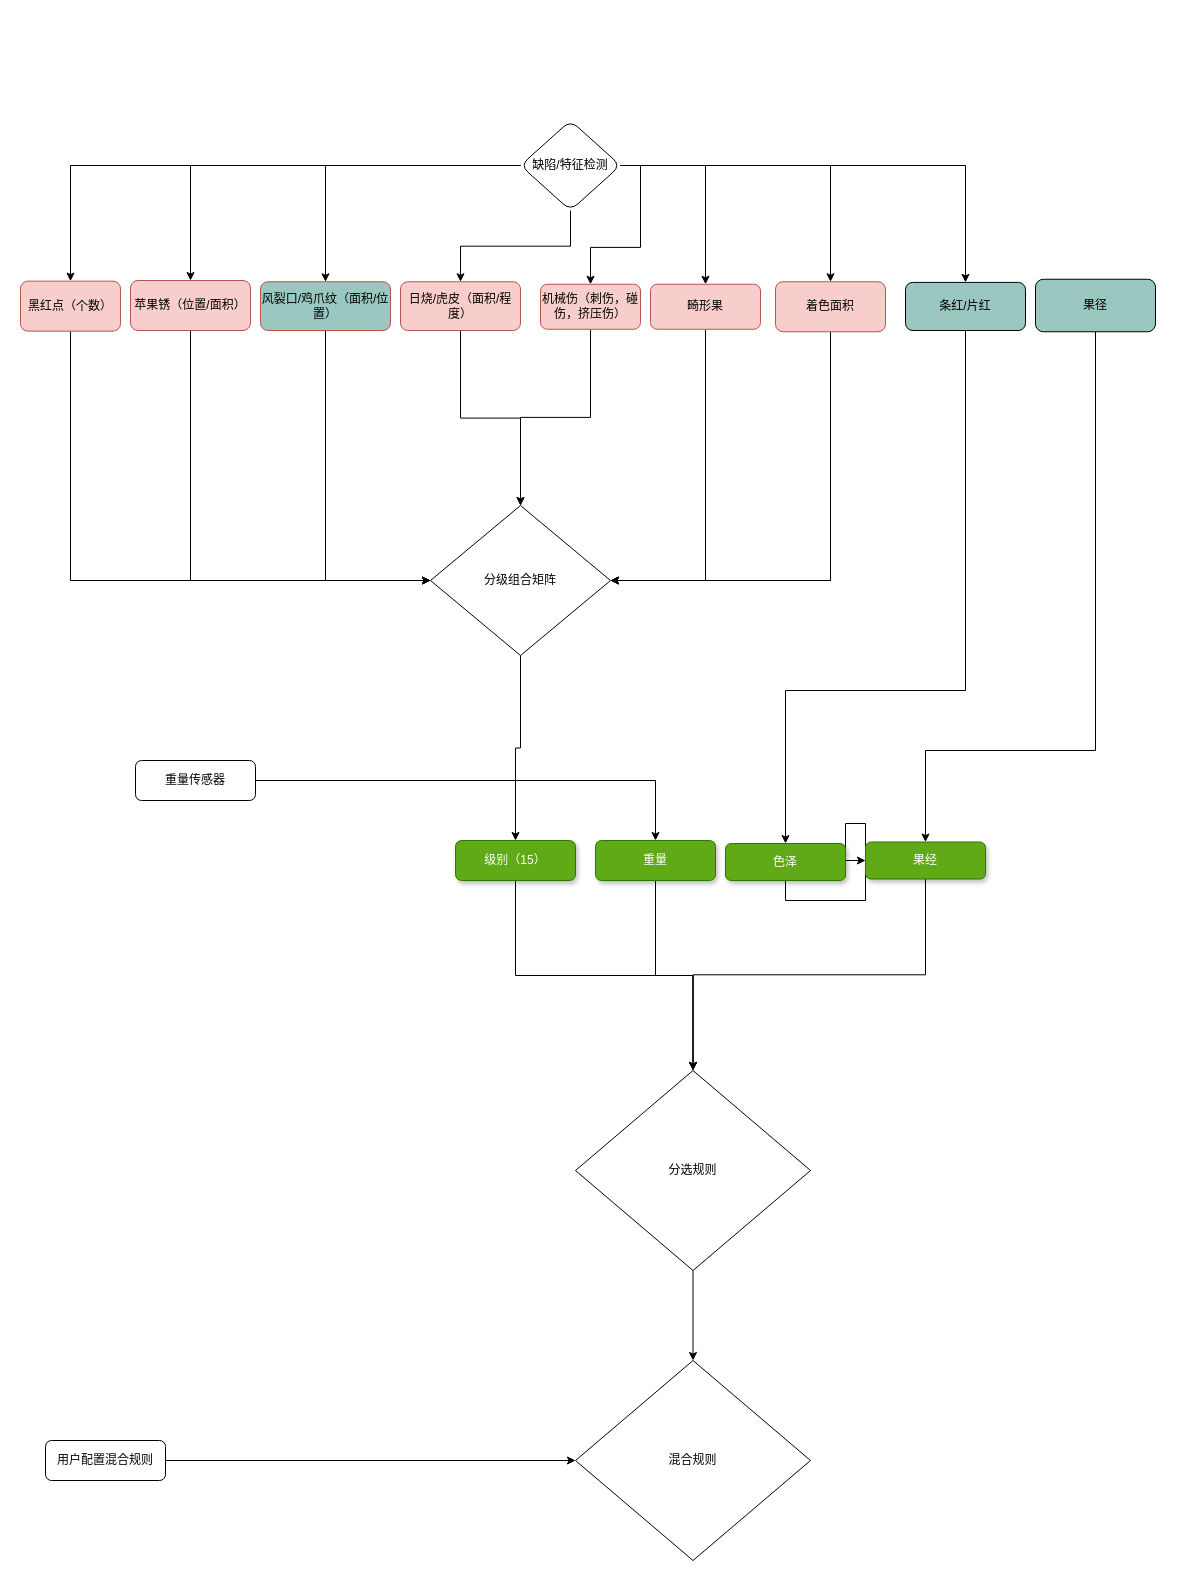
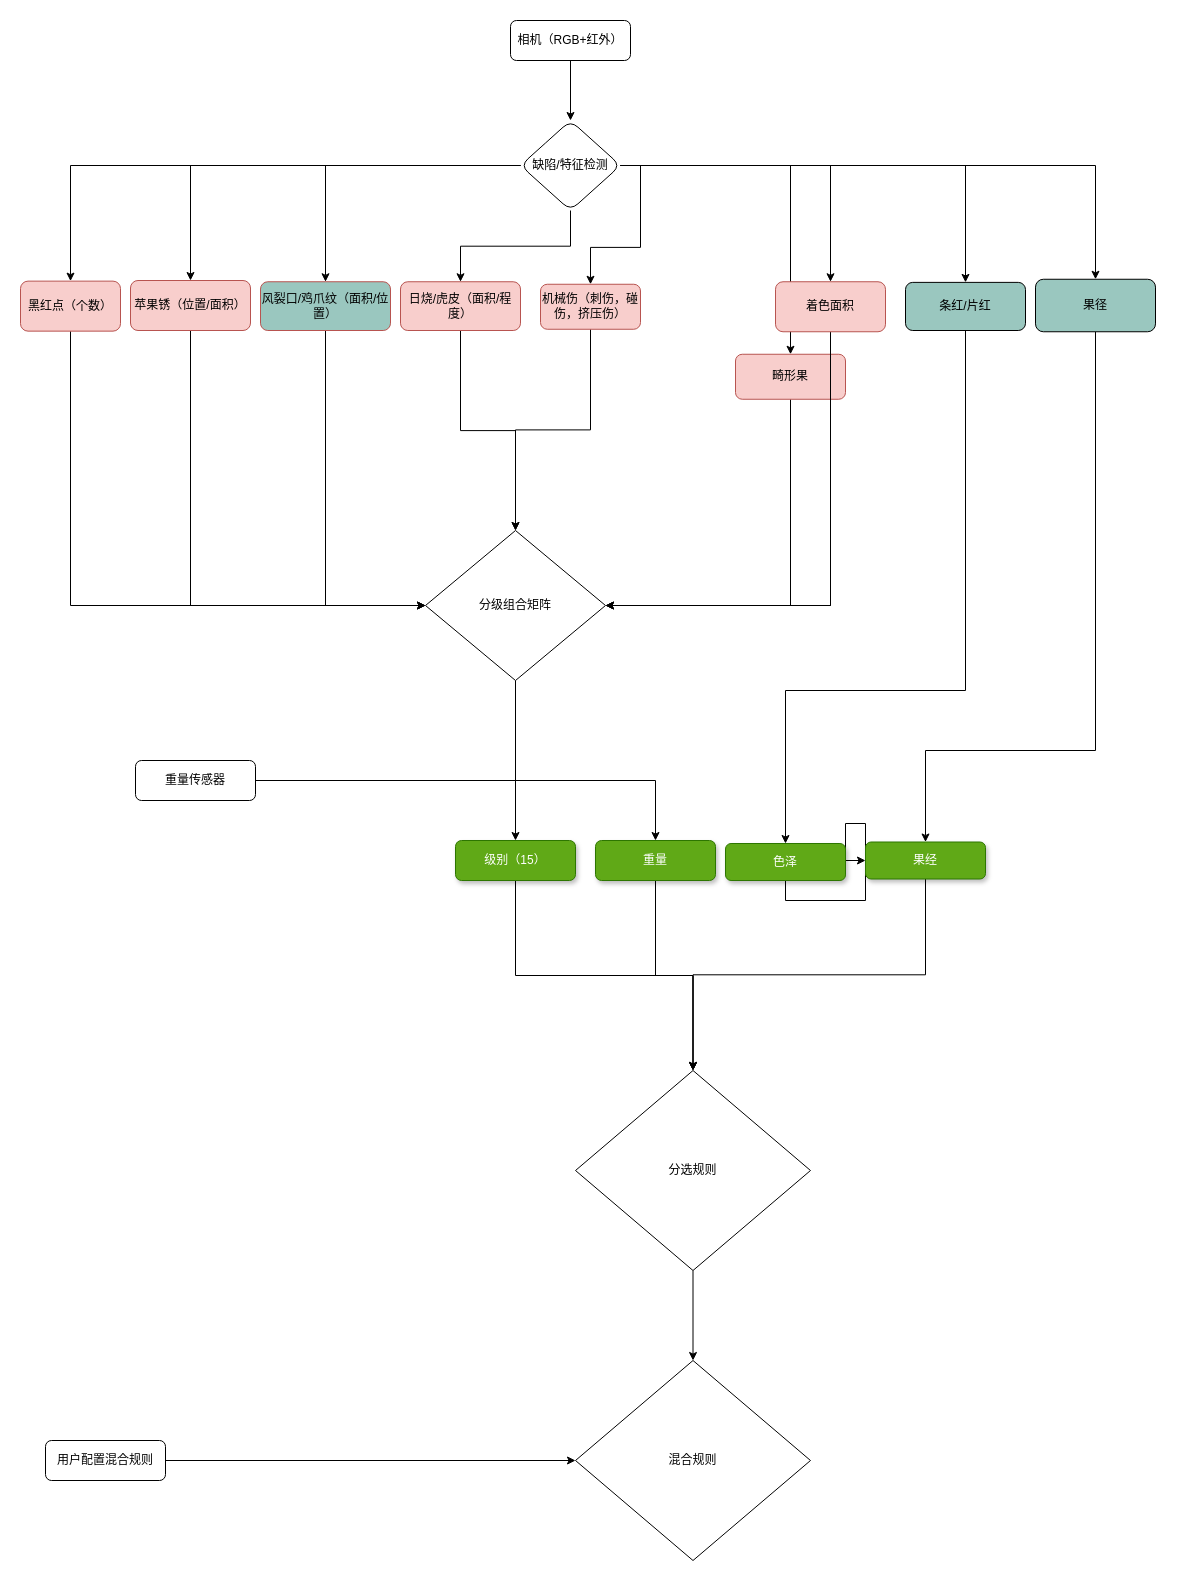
node "相机（RGB+红外）": added
edge "相机（RGB+红外）" -> "缺陷/特征检测": added
edge "缺陷/特征检测" -> "果径": added
node "畸形果": moved (706, 307) -> (791, 377)
node "分级组合矩阵": moved (521, 581) -> (516, 606)
